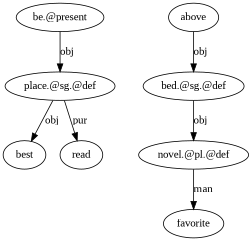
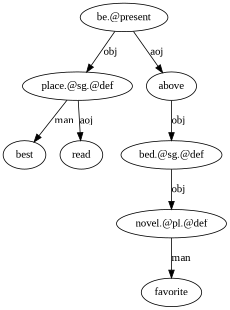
edge "be.@present" -> "above": added, label "aoj"
edge "place.@sg.@def" -> "best": label "obj" -> "man"
edge "place.@sg.@def" -> "read": label "pur" -> "aoj"
